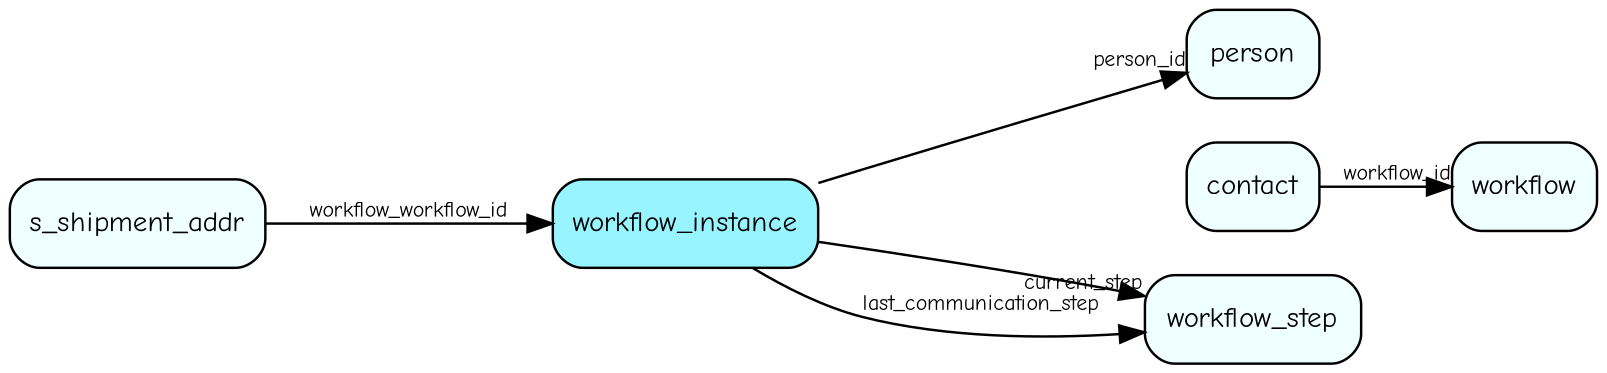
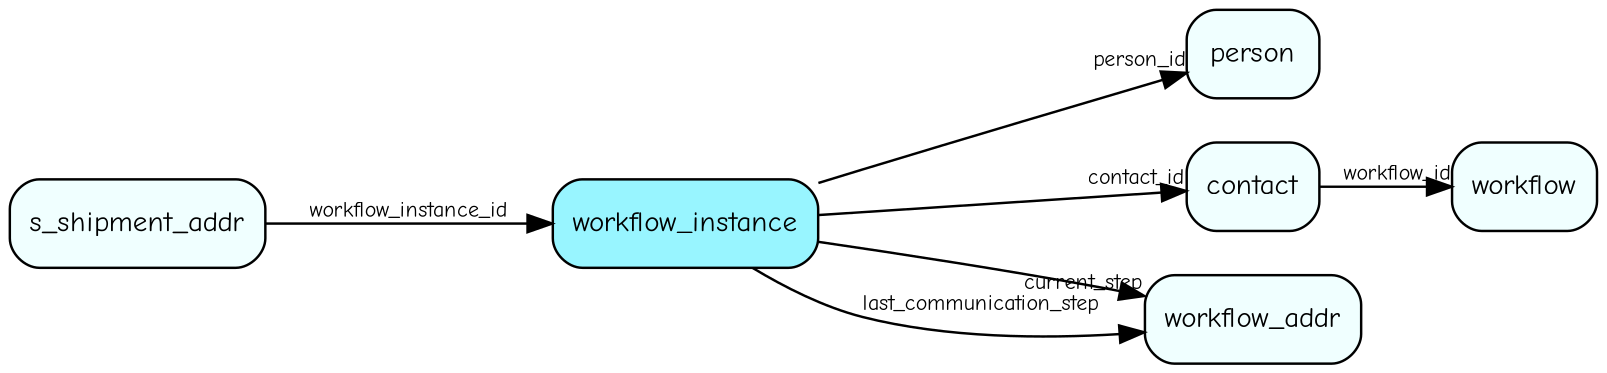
edge "workflow_instance" -> "contact": added
edge "s_shipment_addr" -> "workflow_instance": label "workflow_workflow_id" -> "workflow_instance_id"
node "workflow_step": label "workflow_step" -> "workflow_addr"
